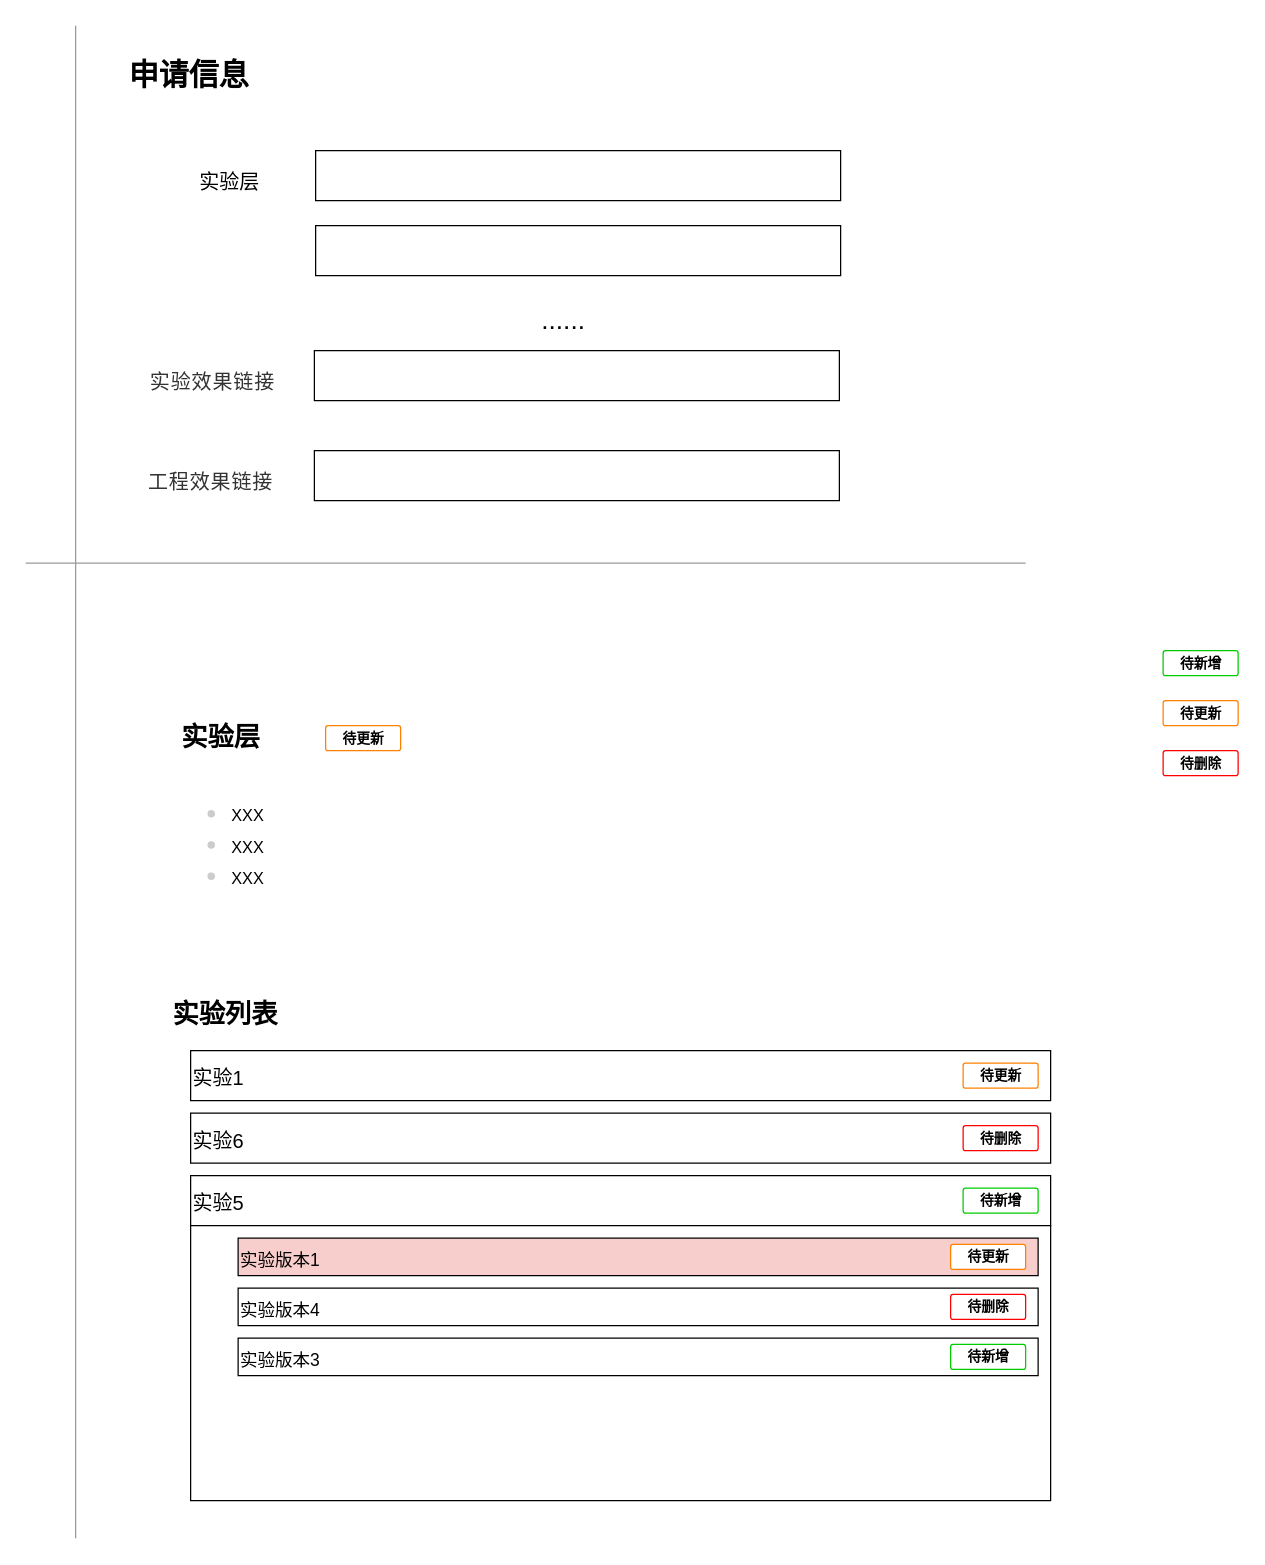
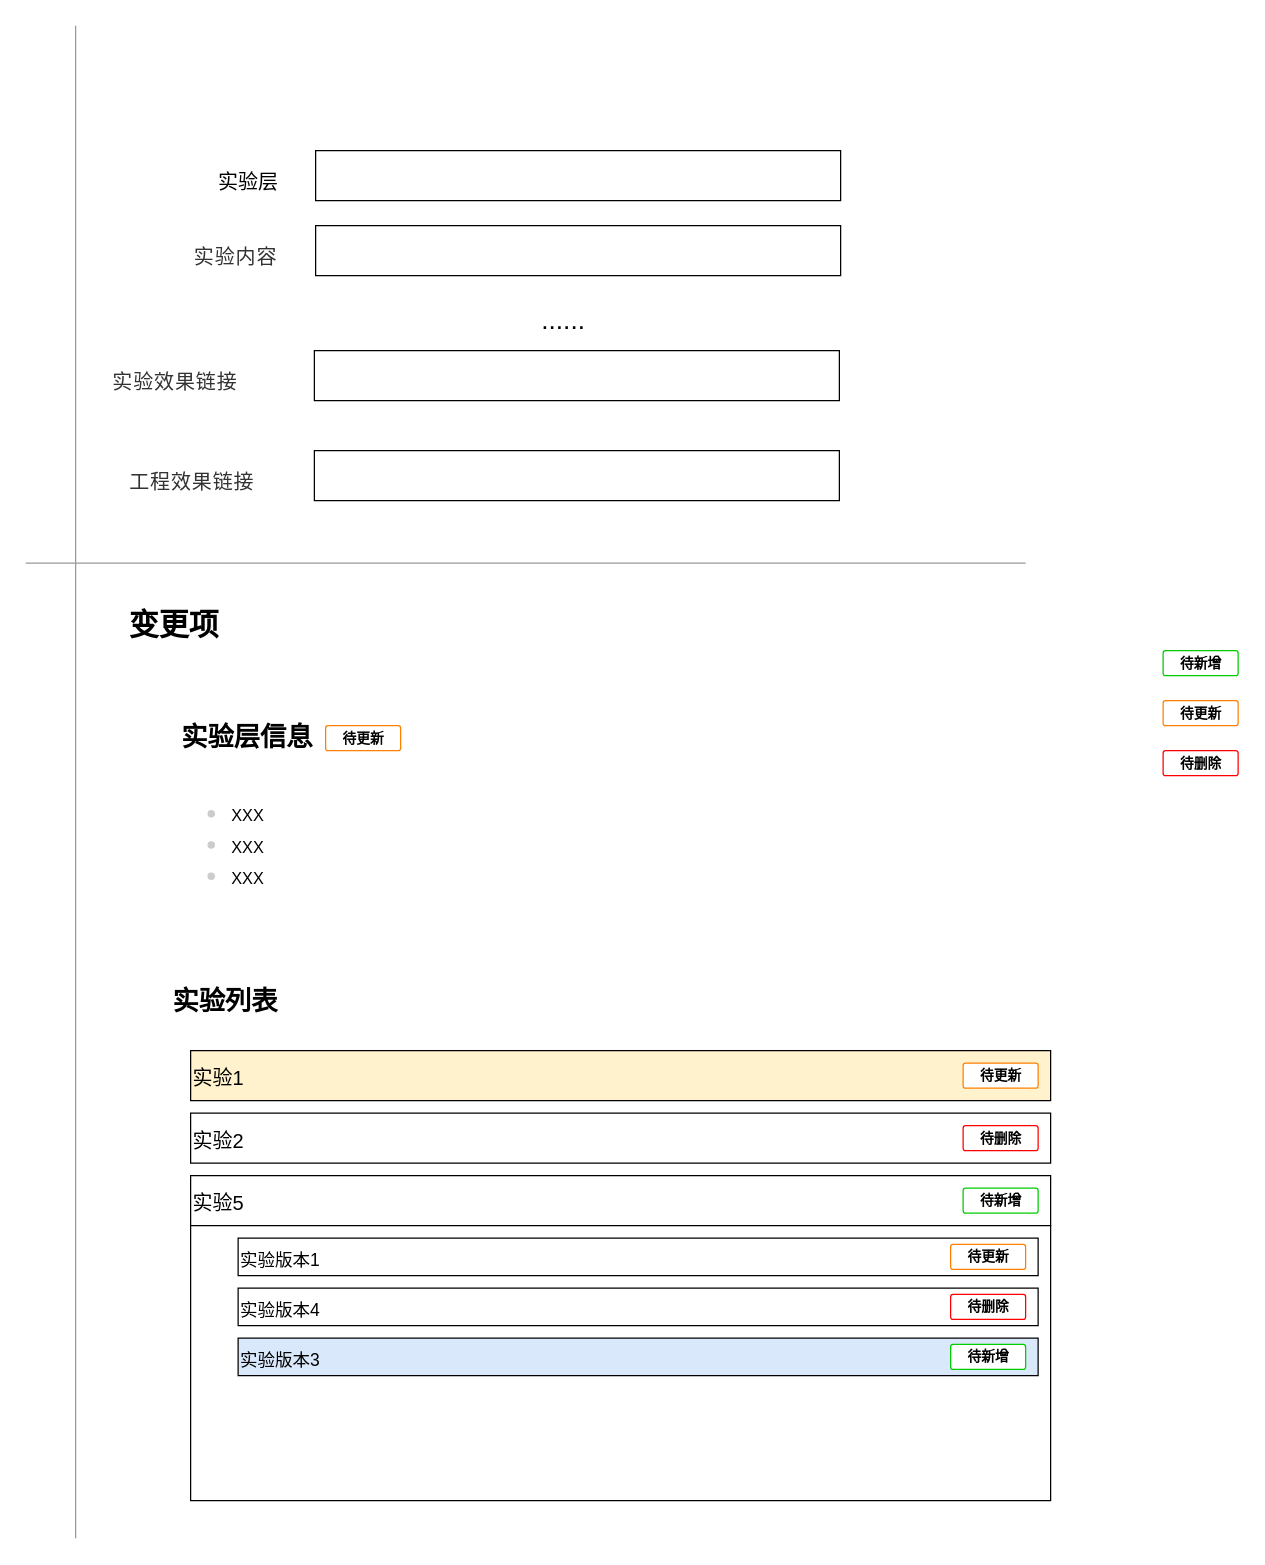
node "申请信息": removed
node "实验层": moved (230, 182) -> (249, 182)
node "实验内容": added
node "实验效果链接": moved (213, 382) -> (176, 382)
node "工程效果链接": moved (211, 482) -> (193, 482)
node "变更项": added
node "实验层 XXX XXX XXX": label "实验层 XXX XXX XXX" -> "实验层信息 XXX XXX XXX"
node "实验列表": moved (226, 1013) -> (226, 1001)
node "实验1": fillcolor #ffffff -> #fff2cc
node "实验6": label "实验6" -> "实验2"
node "实验版本1": fillcolor #f8cecc -> #ffffff
node "实验版本3": fillcolor #ffffff -> #dae8fc
